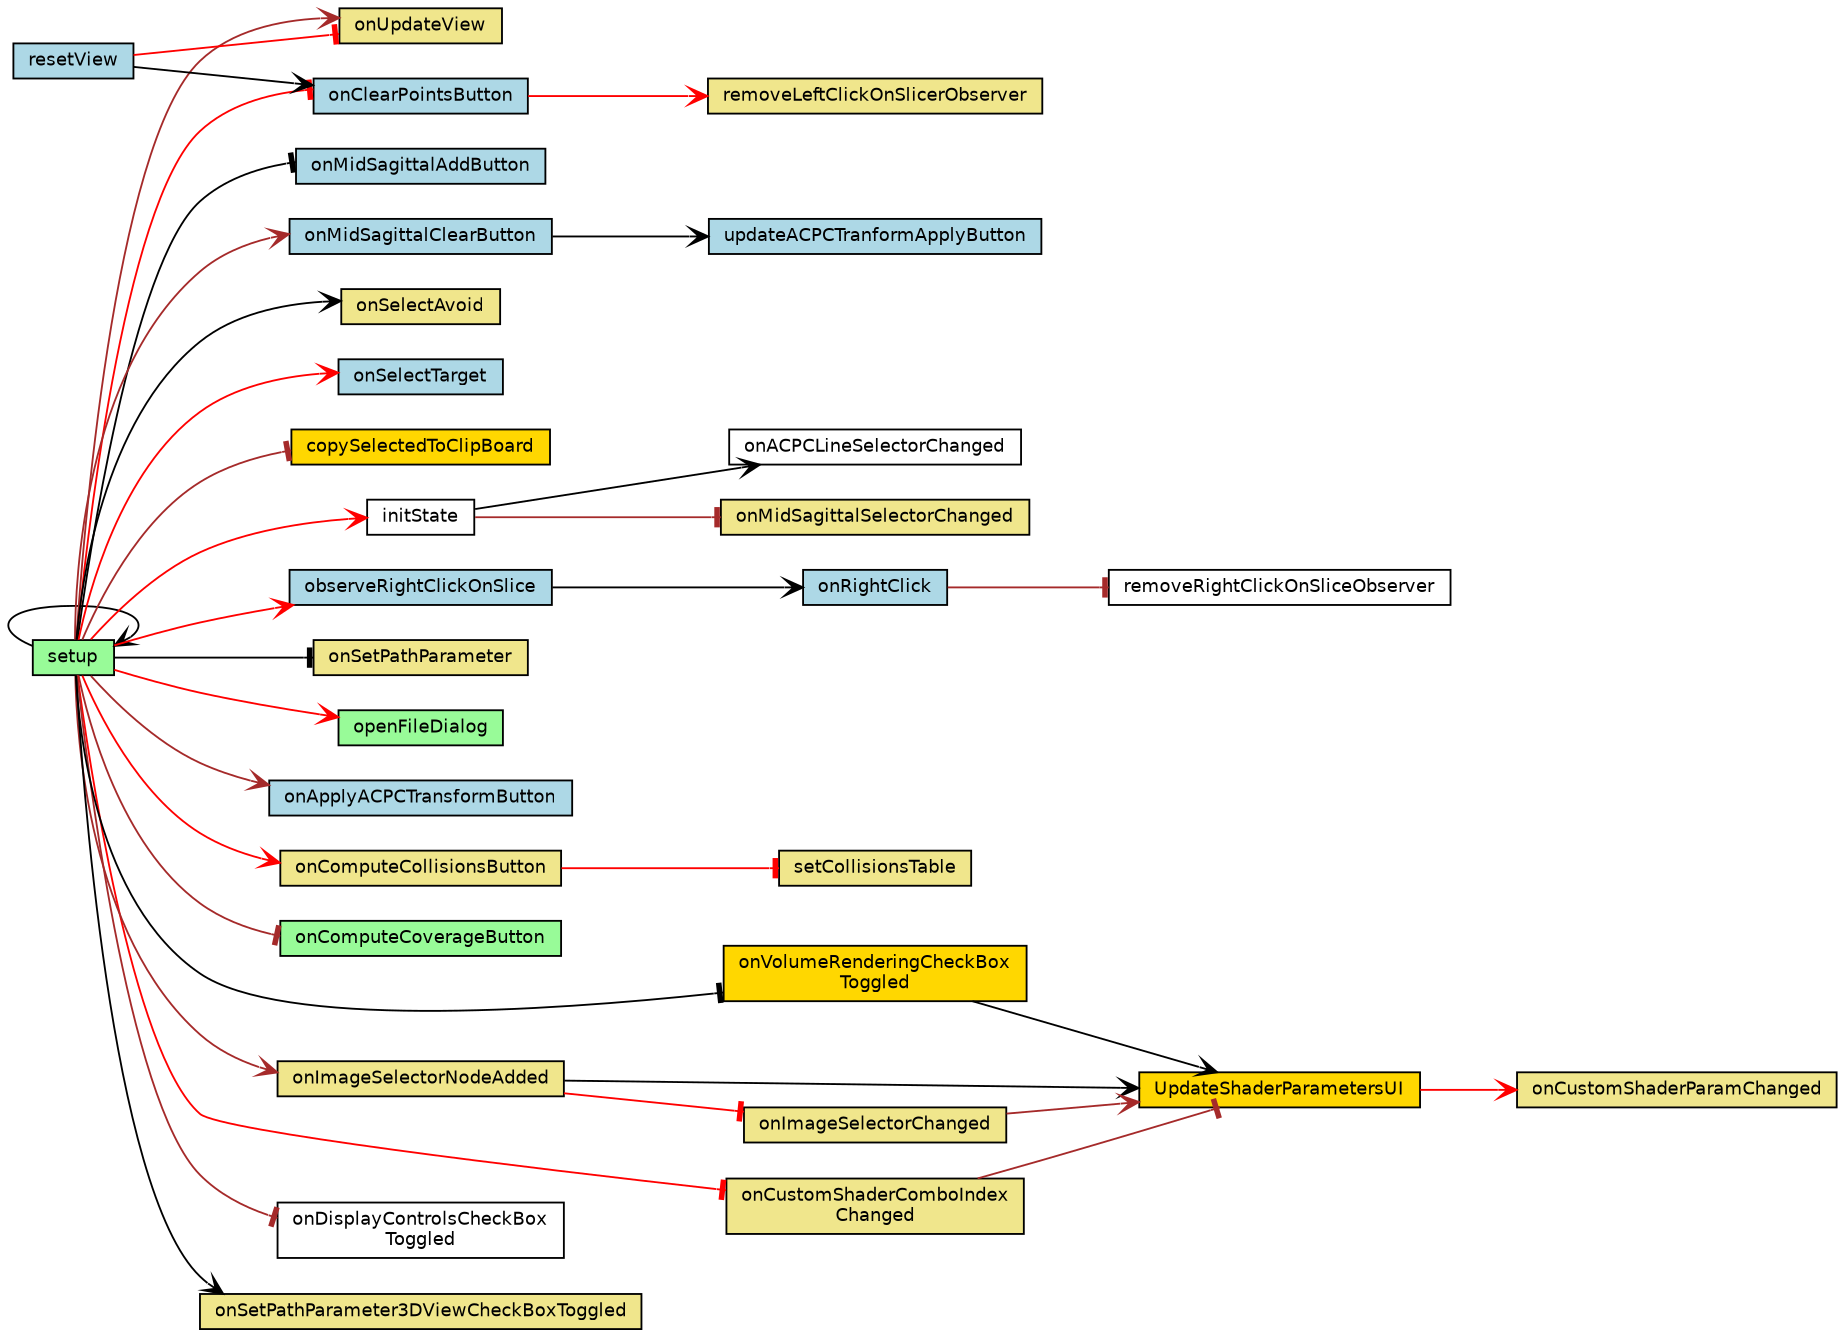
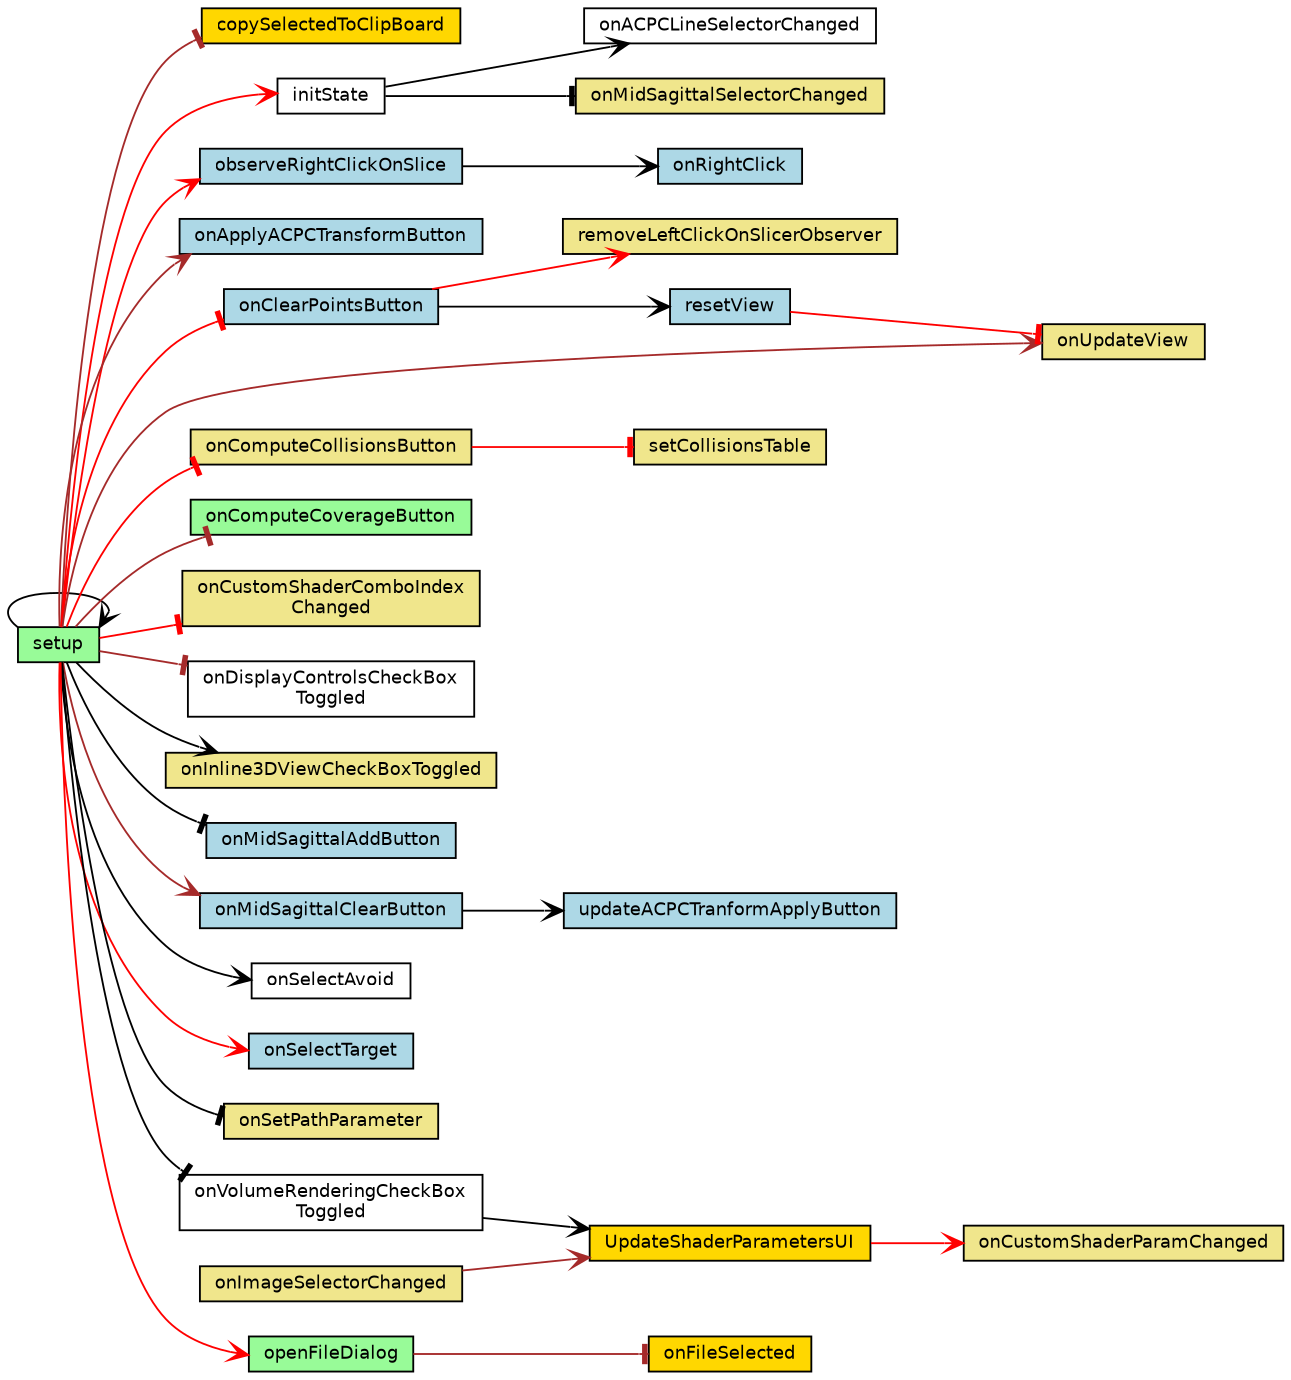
edge "resetView" -> "onClearPointsButton": reversed
node "onSelectAvoid": fillcolor khaki -> white
edge "initState" -> "onMidSagittalSelectorChanged": color brown -> black
node "removeRightClickOnSliceObserver": removed
edge "setup" -> "onComputeCollisionsButton": arrowhead vee -> tee
node "onVolumeRenderingCheckBox Toggled": fillcolor gold -> white
node "onImageSelectorNodeAdded": removed
edge "onCustomShaderComboIndex Changed" -> "UpdateShaderParametersUI": removed
node "onSetPathParameter3DViewCheckBoxToggled": label "onSetPathParameter3DViewCheckBoxToggled" -> "onInline3DViewCheckBoxToggled"
node "onFileSelected": added
